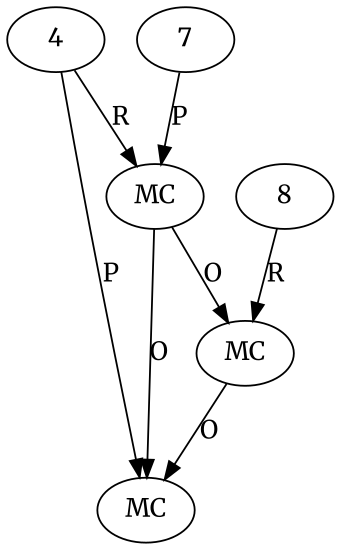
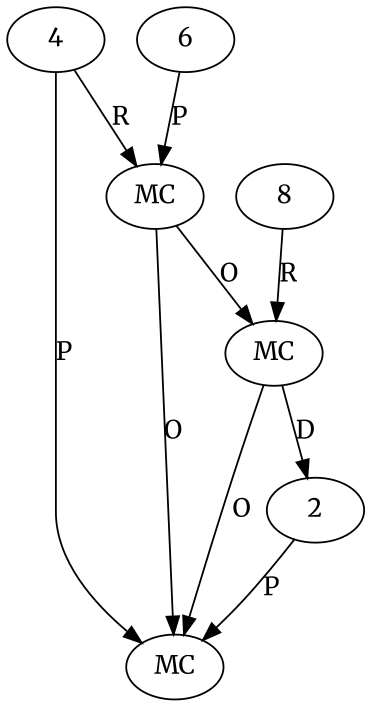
node "7": label "7" -> "6"
node "2": added
